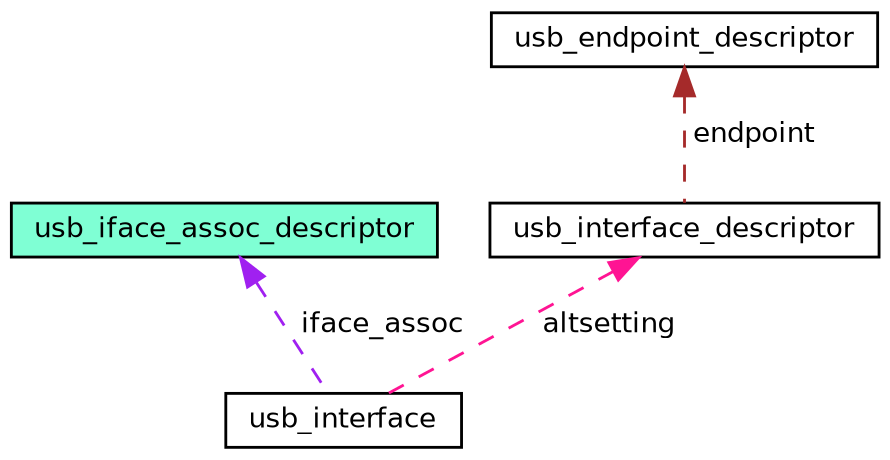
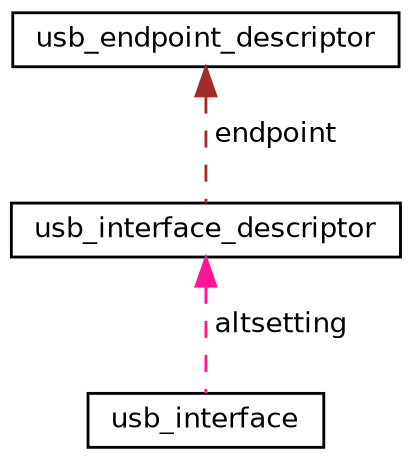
node "usb_iface_assoc_descriptor": removed
